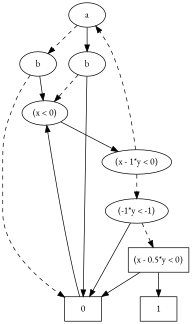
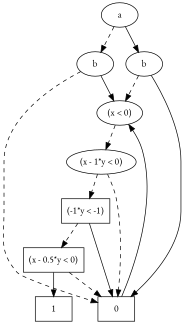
edge "(x - 1*y < 0)" -> "a": now "(x - 1*y < 0)" -> "0"
edge "(x < 0)" -> "(x - 1*y < 0)": style solid -> dashed
node "(-1*y < -1)": shape ellipse -> box
edge "(x - 0.5*y < 0)" -> "0": style solid -> dashed
